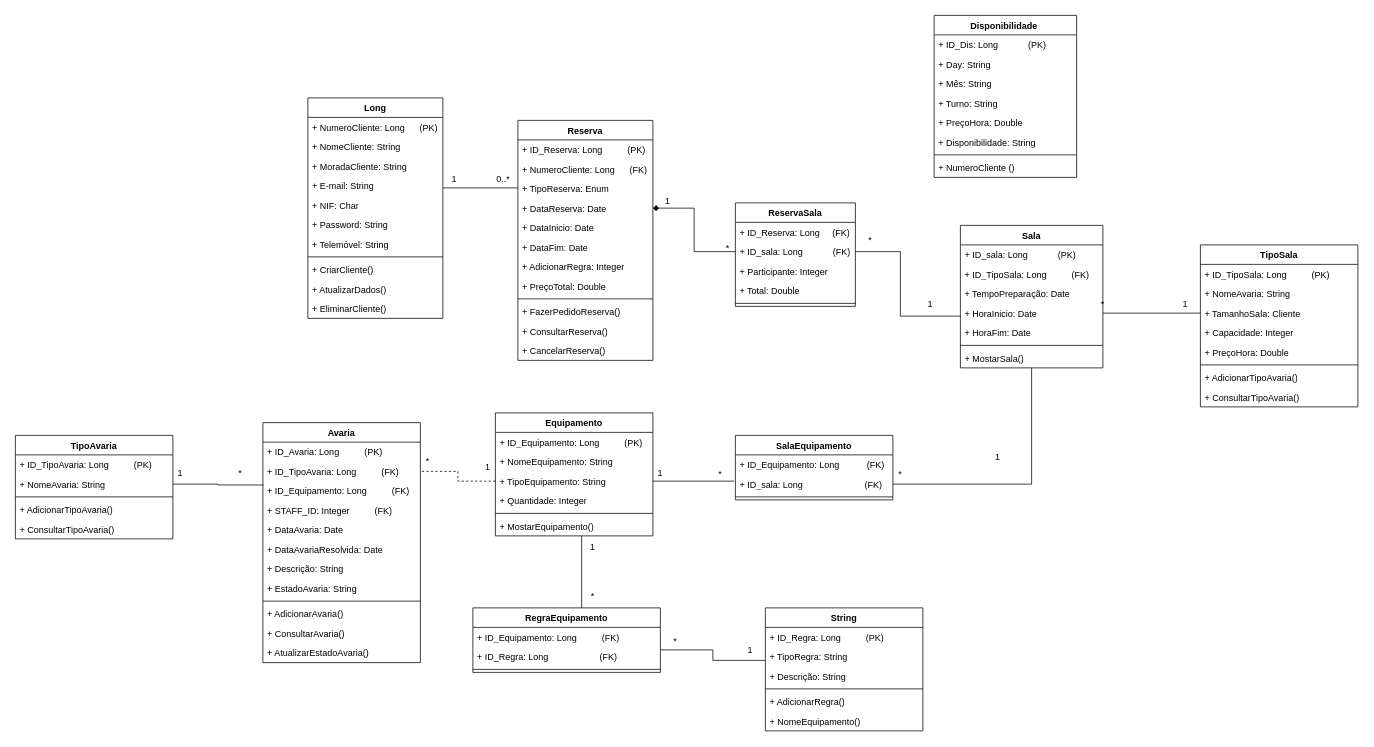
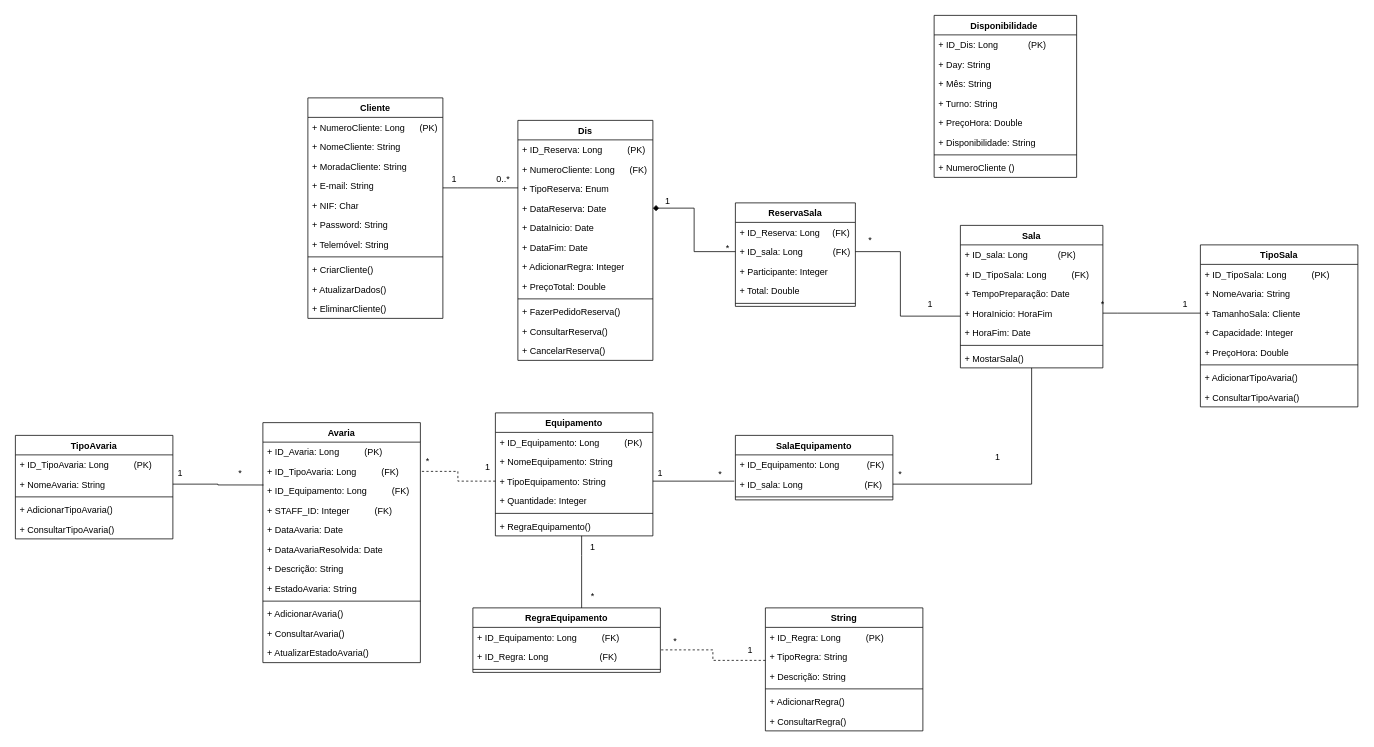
node "Long": label "Long" -> "Cliente"
node "Reserva": label "Reserva" -> "Dis"
node "+ HoraInicio: Date": label "+ HoraInicio: Date" -> "+ HoraInicio: HoraFim"
node "+ MostarEquipamento()": label "+ MostarEquipamento()" -> "+ RegraEquipamento()"
edge "RegraEquipamento" -- "String": style solid -> dashed
node "+ NomeEquipamento()": label "+ NomeEquipamento()" -> "+ ConsultarRegra()"
